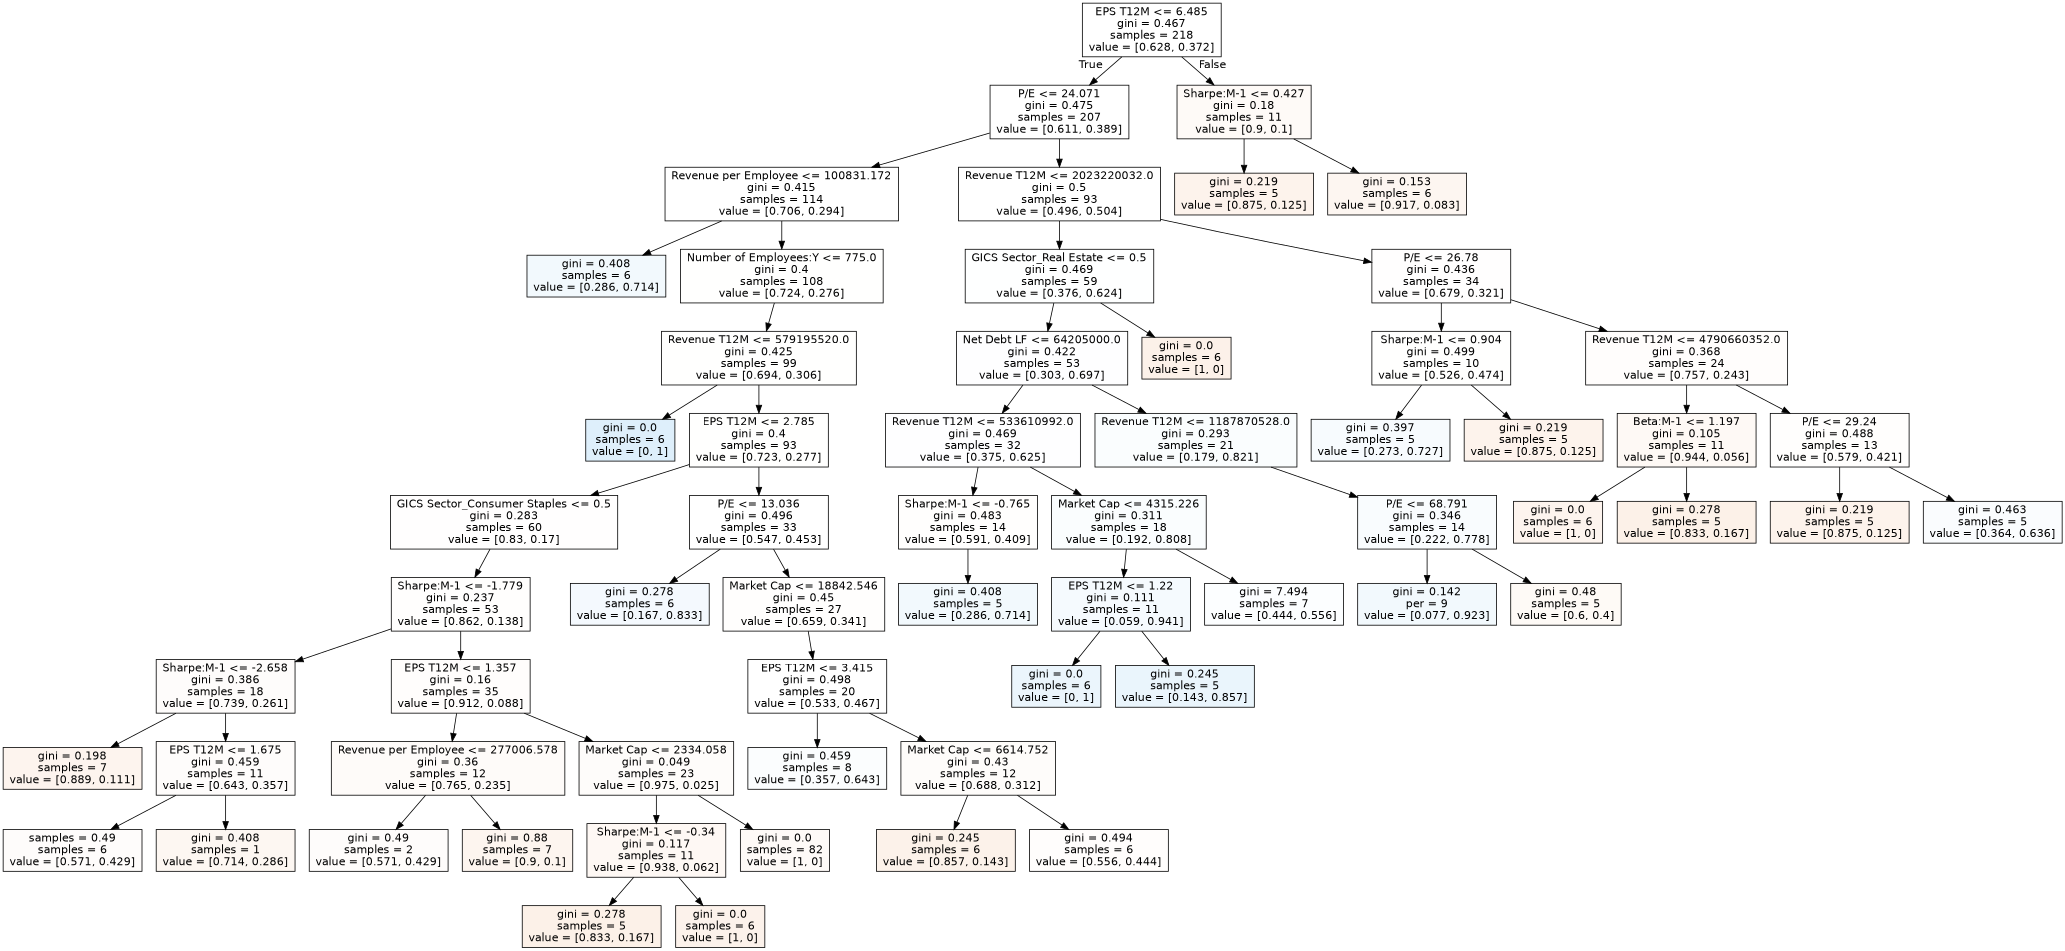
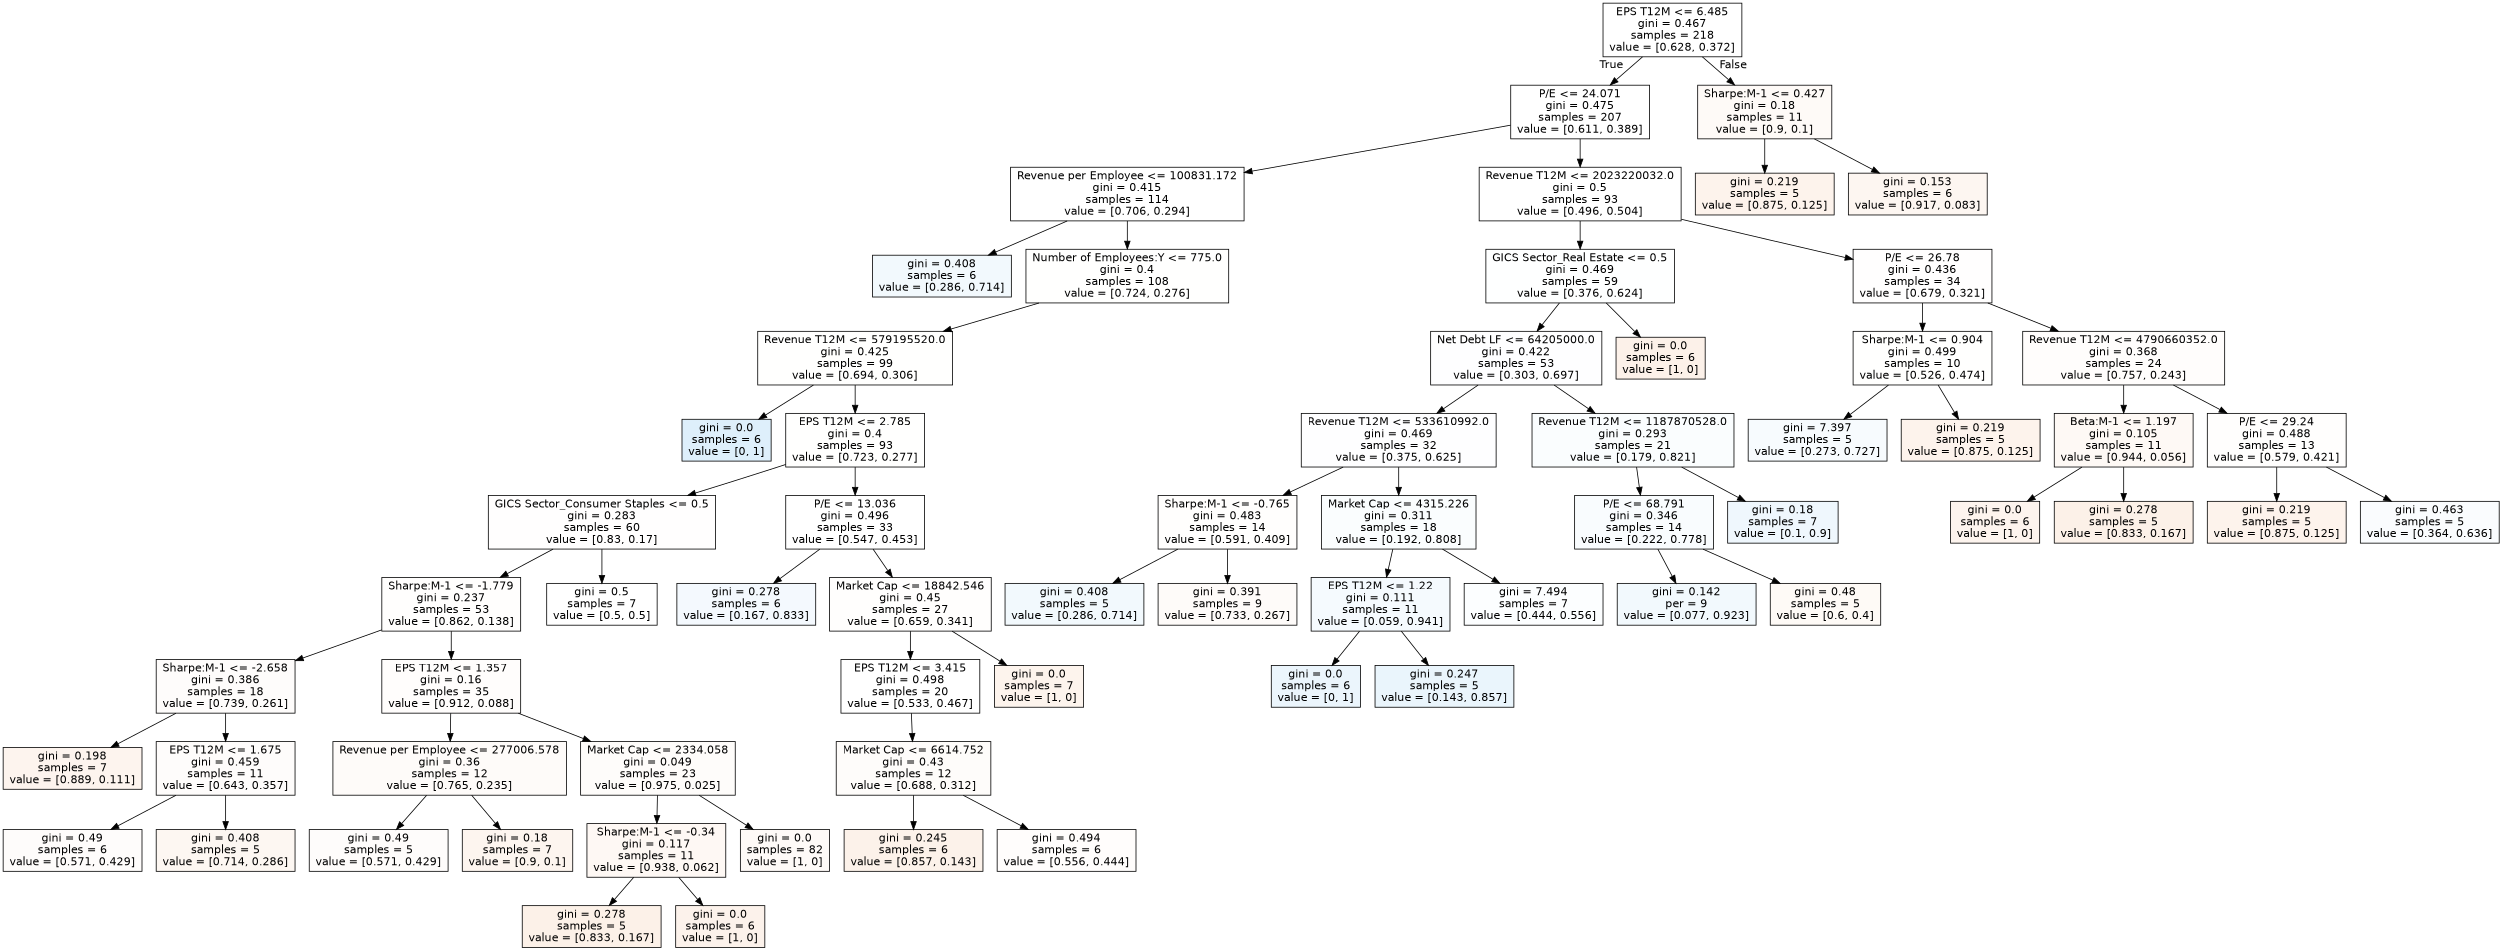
node "gini = 0.397 samples = 5 value = [0.273, 0.727]": label "gini = 0.397 samples = 5 value = [0.273, 0.727]" -> "gini = 7.397 samples = 5 value = [0.273, 0.727]"
node "gini = 0.18 samples = 7 value = [0.1, 0.9]": added
node "gini = 0.5 samples = 7 value = [0.5, 0.5]": added
node "gini = 0.391 samples = 9 value = [0.733, 0.267]": added
node "gini = 0.0 samples = 7 value = [1, 0]": added
node "gini = 0.245 samples = 5 value = [0.143, 0.857]": label "gini = 0.245 samples = 5 value = [0.143, 0.857]" -> "gini = 0.247 samples = 5 value = [0.143, 0.857]"
node "gini = 0.459 samples = 8 value = [0.357, 0.643]": removed
node "samples = 0.49 samples = 6 value = [0.571, 0.429]": label "samples = 0.49 samples = 6 value = [0.571, 0.429]" -> "gini = 0.49 samples = 6 value = [0.571, 0.429]"
node "gini = 0.408 samples = 1 value = [0.714, 0.286]": label "gini = 0.408 samples = 1 value = [0.714, 0.286]" -> "gini = 0.408 samples = 5 value = [0.714, 0.286]"
node "gini = 0.49 samples = 2 value = [0.571, 0.429]": label "gini = 0.49 samples = 2 value = [0.571, 0.429]" -> "gini = 0.49 samples = 5 value = [0.571, 0.429]"
node "gini = 0.88 samples = 7 value = [0.9, 0.1]": label "gini = 0.88 samples = 7 value = [0.9, 0.1]" -> "gini = 0.18 samples = 7 value = [0.9, 0.1]"
